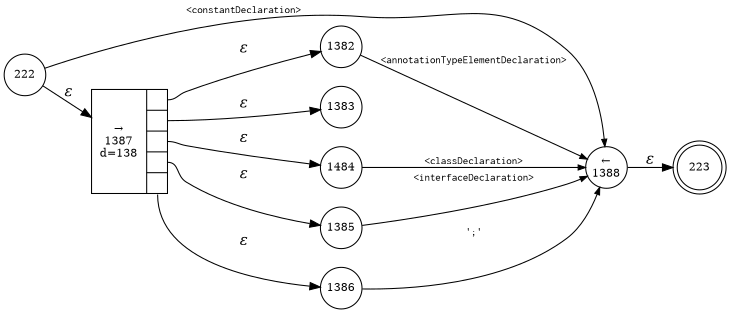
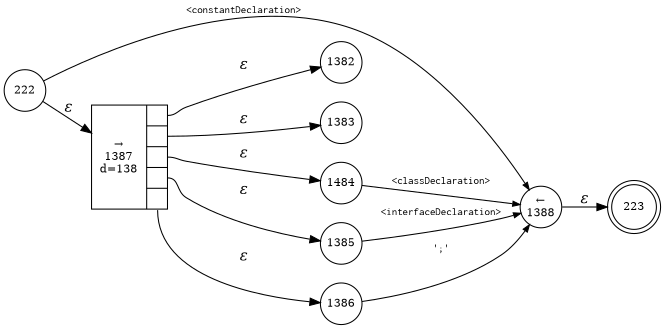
edge "1382" -> "← 1388": removed, label "<annotationTypeElementDeclaration>"
